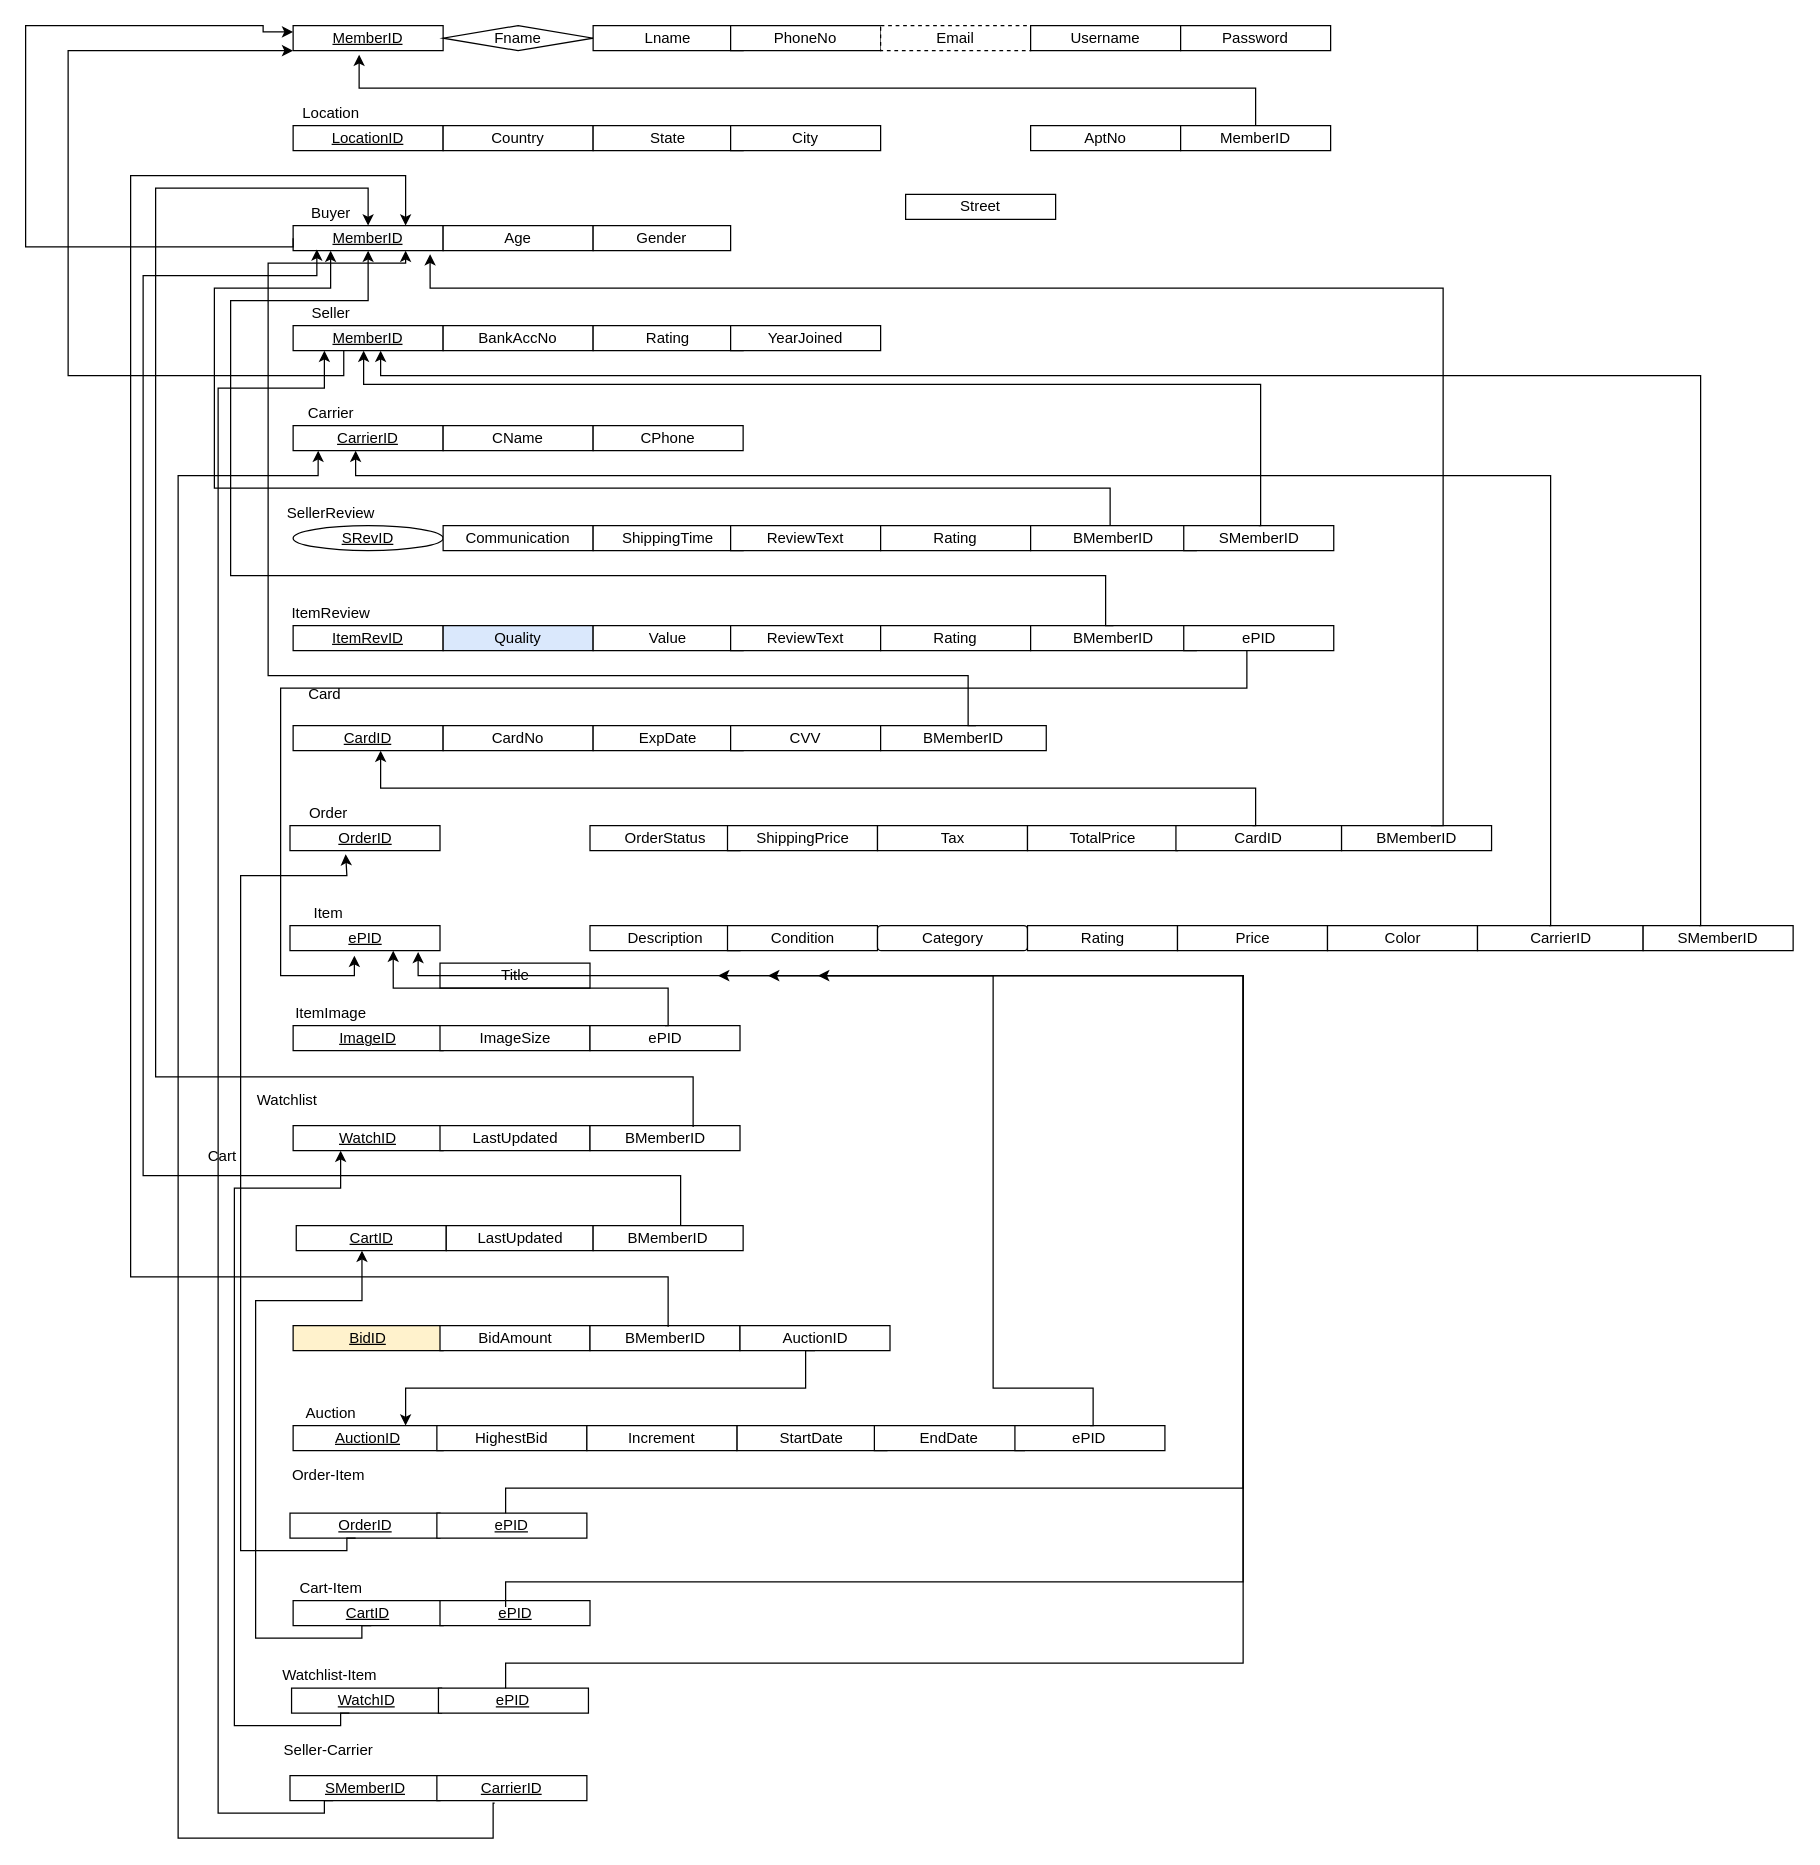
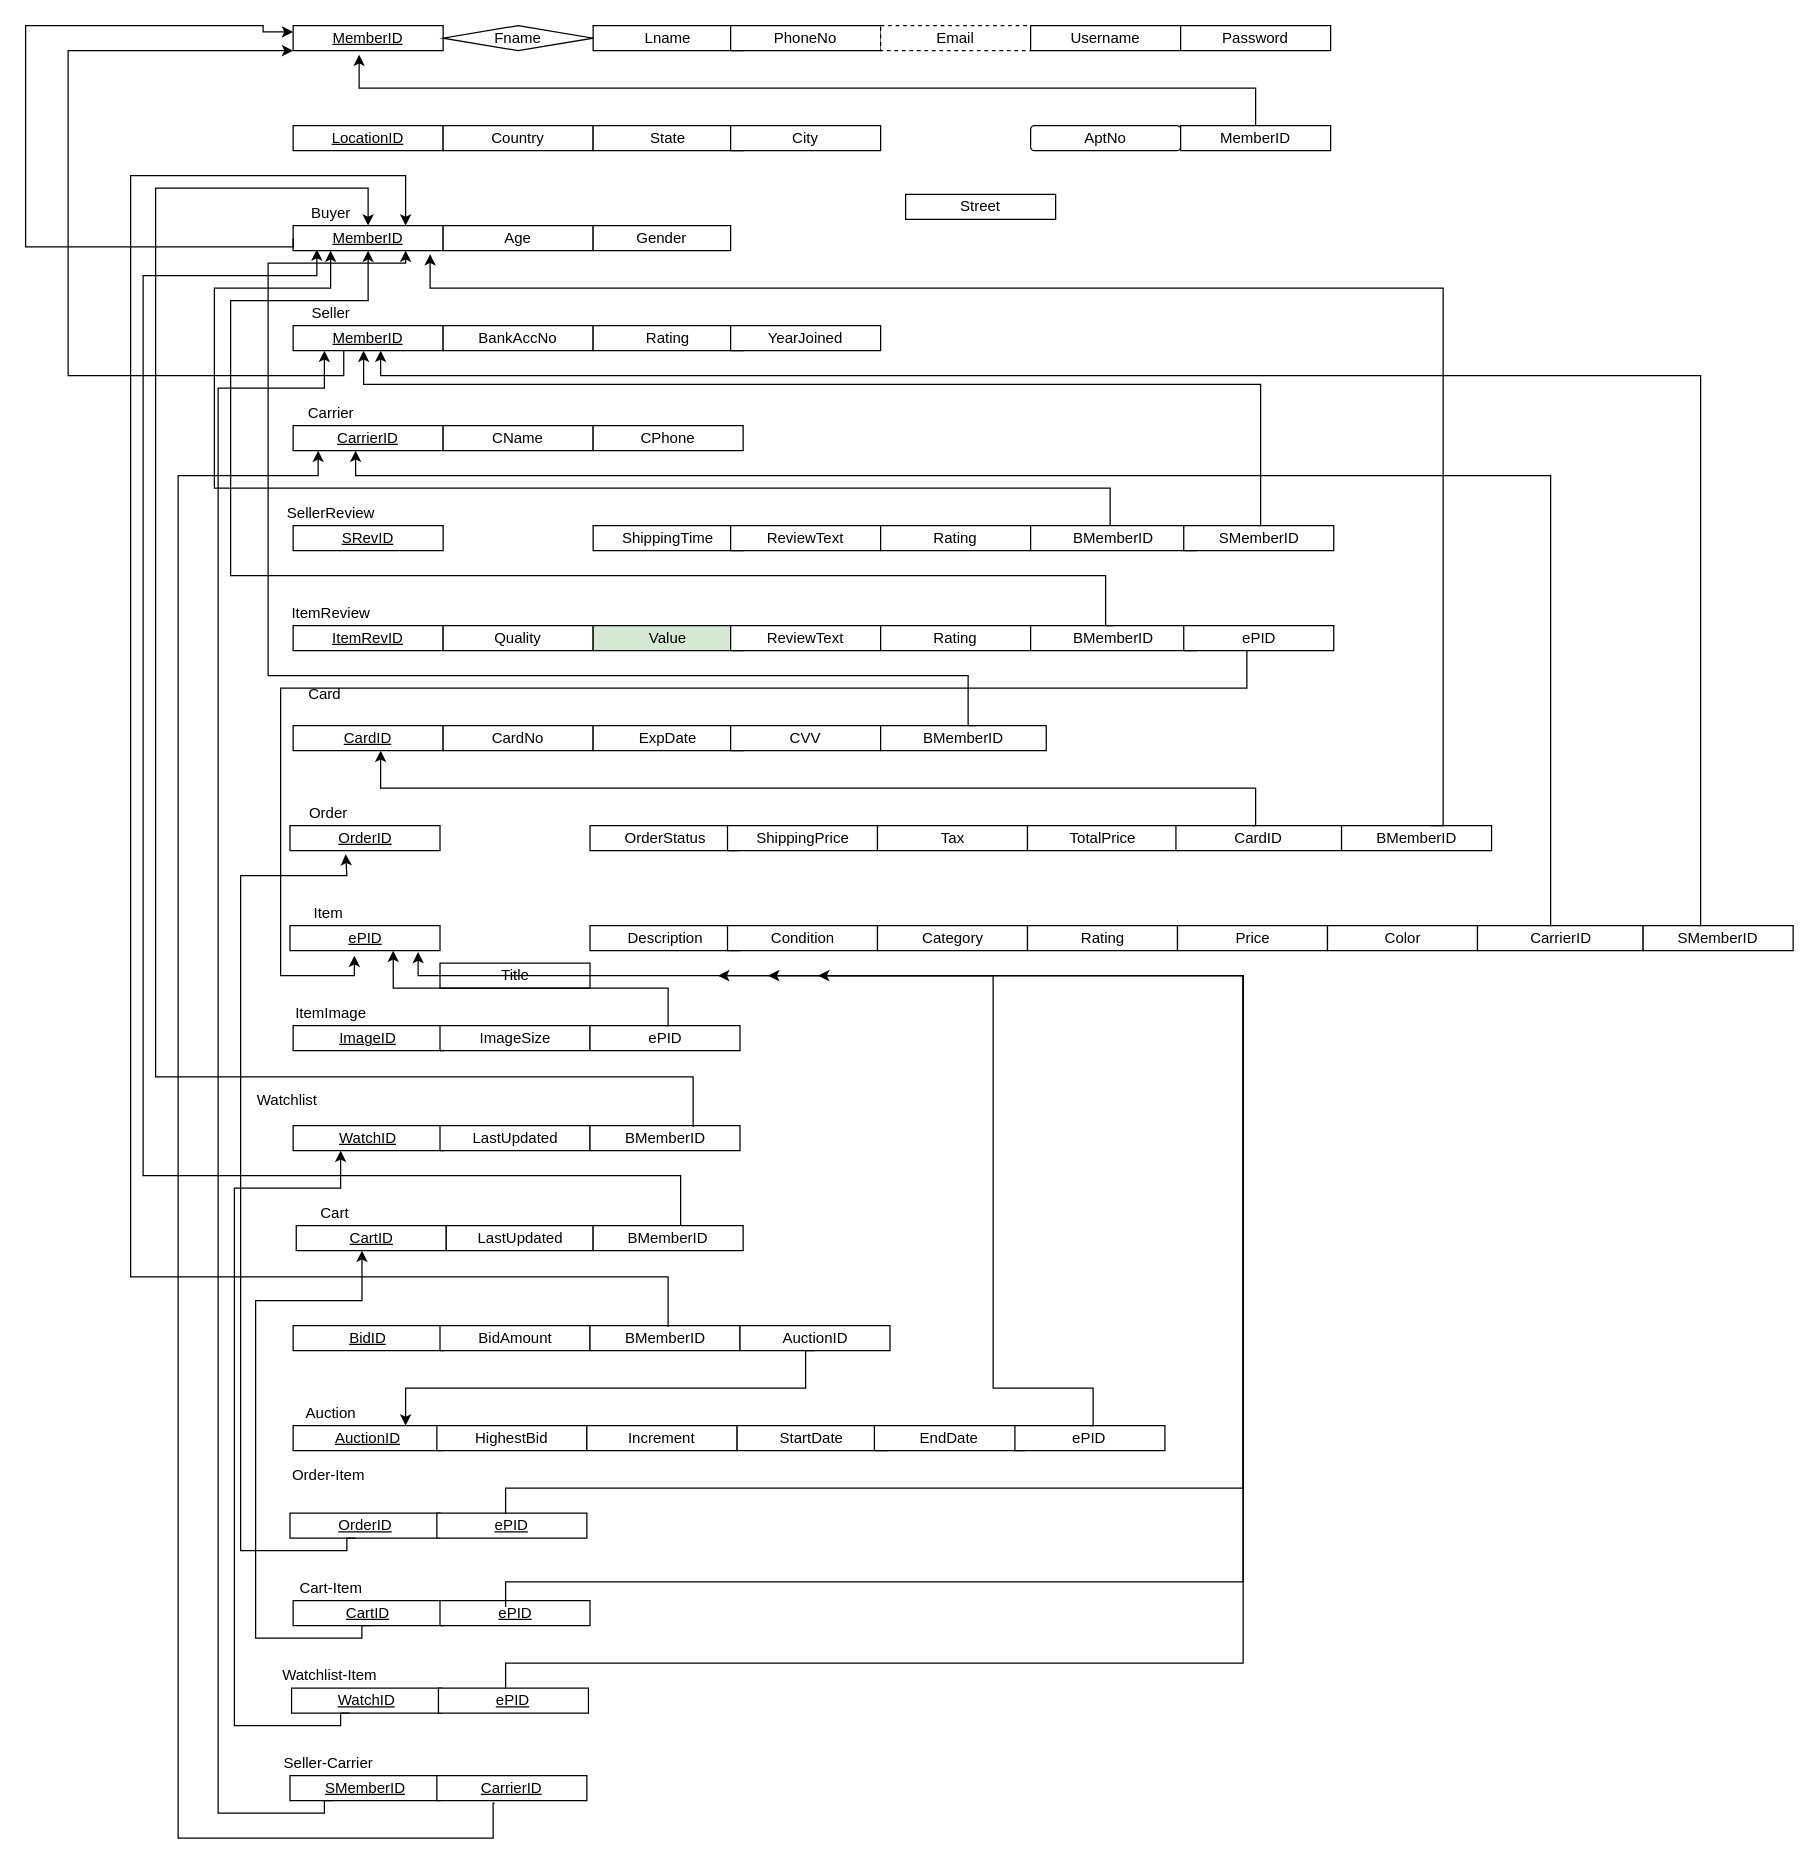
node "Location": removed
node "AptNo": shape rectangle -> rounded rectangle
node "SRevID": shape ellipse -> rectangle
node "Communication": removed
node "Quality": fillcolor #dae8fc -> #ffffff
node "Value": fillcolor #ffffff -> #d5e8d4
node "Category": shape rounded rectangle -> rectangle
node "Cart": moved (221, 1157) -> (334, 1213)
node "BidID": fillcolor #fff2cc -> #ffffff
node "Seller-Carrier": moved (328, 1751) -> (328, 1763)
